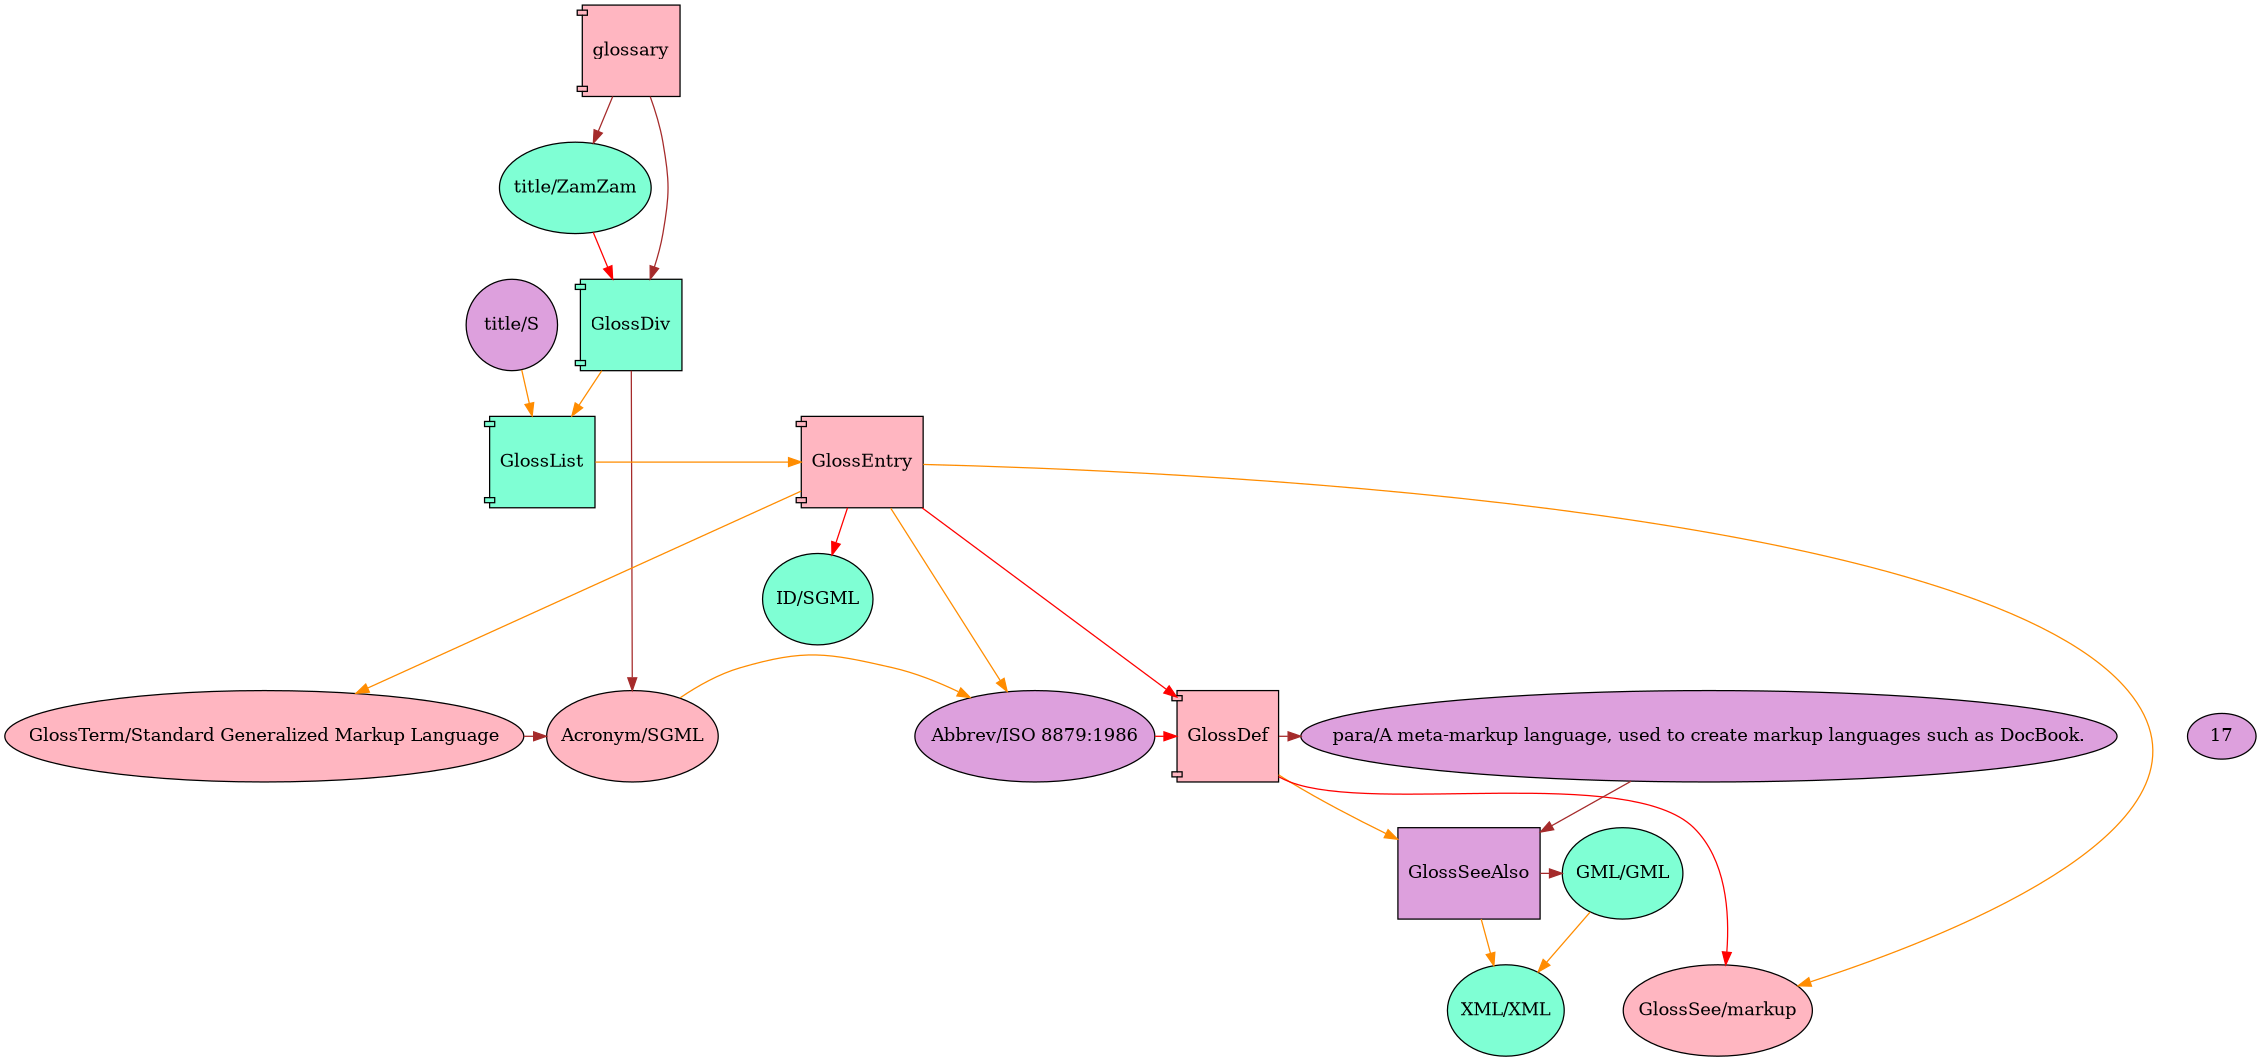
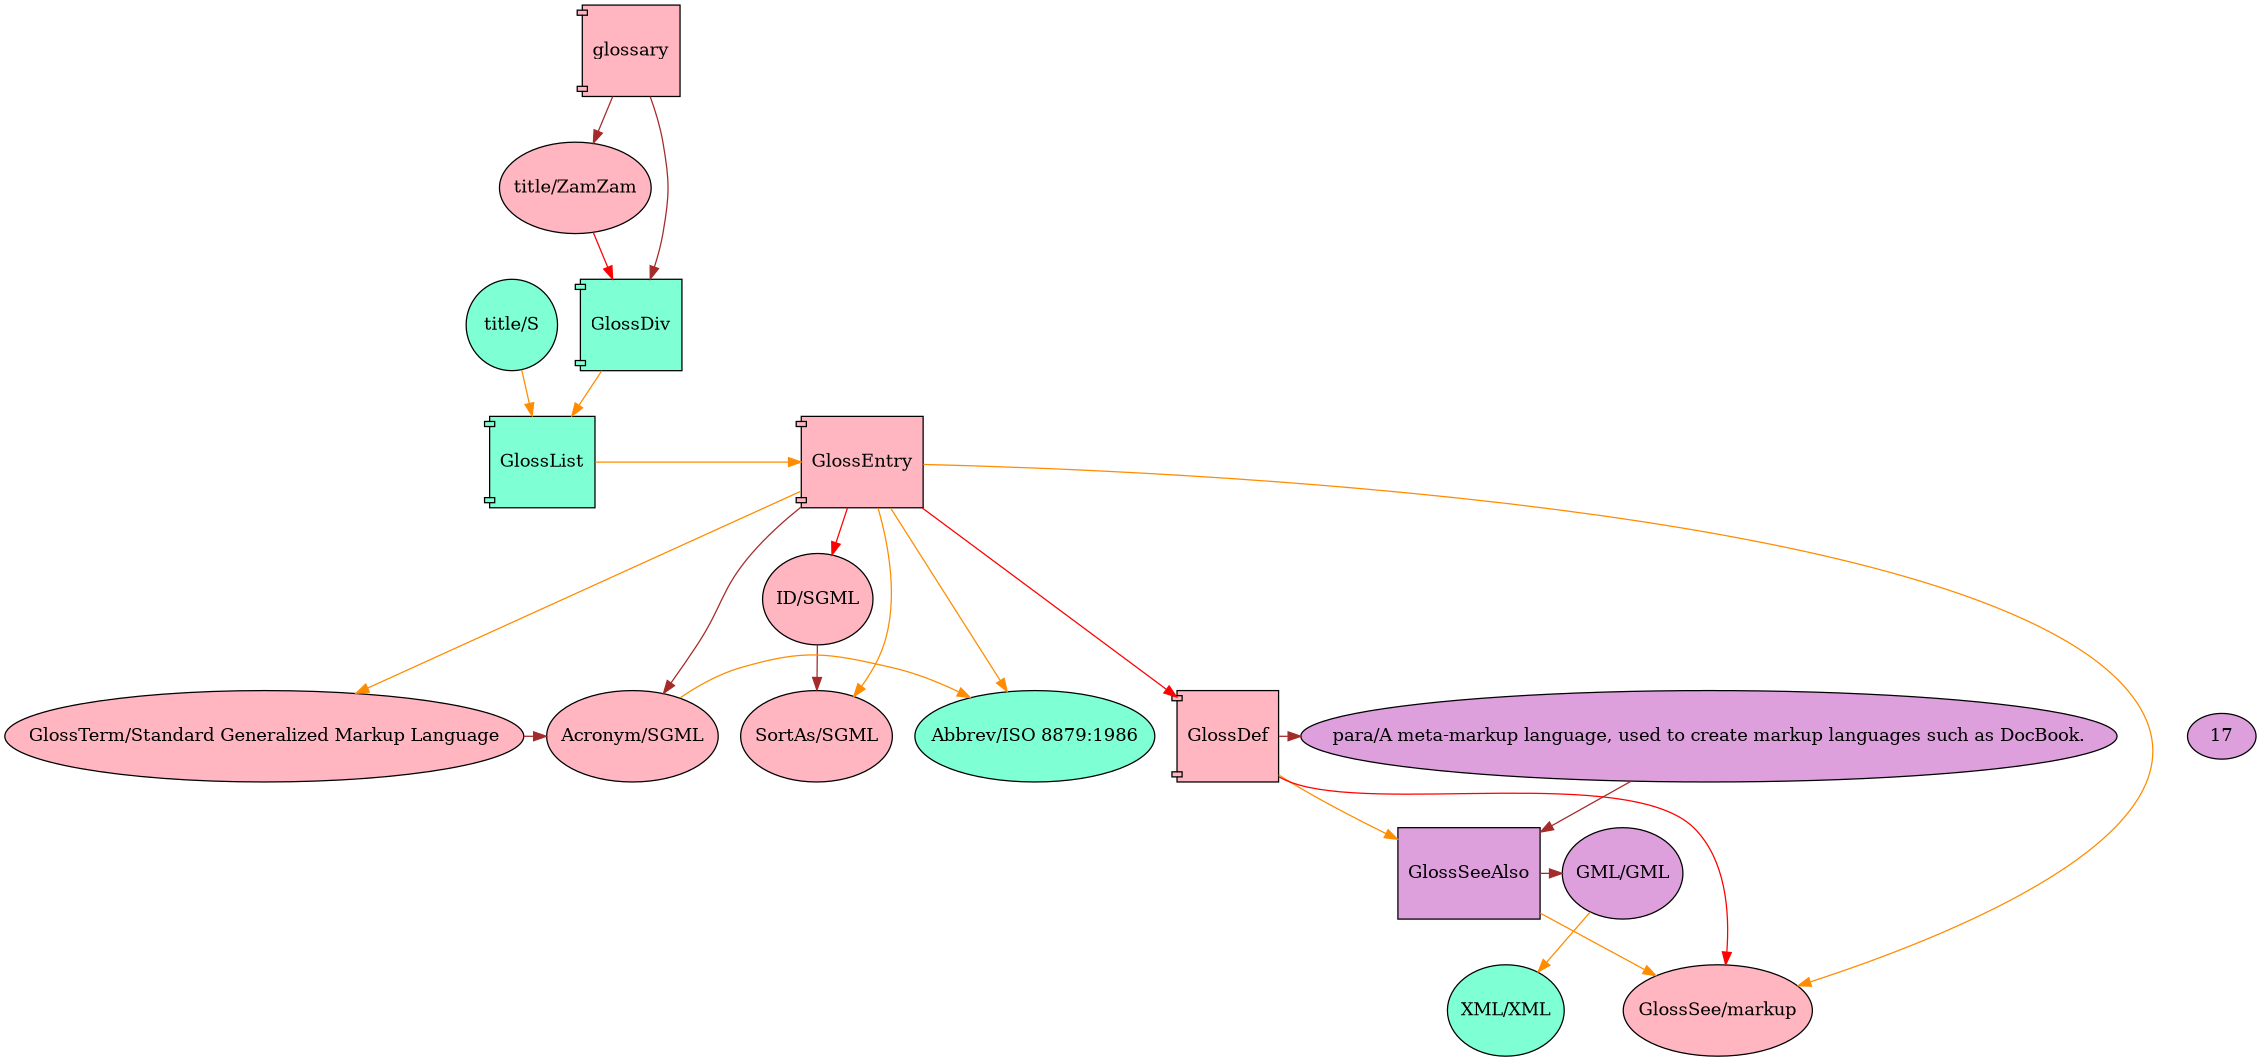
node "title/ZamZam": fillcolor aquamarine -> lightpink
node "title/S": fillcolor plum -> aquamarine
edge "GlossDiv" -> "Acronym/SGML": now "GlossEntry" -> "Acronym/SGML"
node "ID/SGML": fillcolor aquamarine -> lightpink
node "SortAs/SGML": added
node "Abbrev/ISO 8879:1986": fillcolor plum -> aquamarine
edge "Abbrev/ISO 8879:1986" -> "GlossDef": removed
node "GML/GML": fillcolor aquamarine -> plum
edge "GlossSeeAlso" -> "XML/XML": now "GlossSeeAlso" -> "GlossSee/markup"
